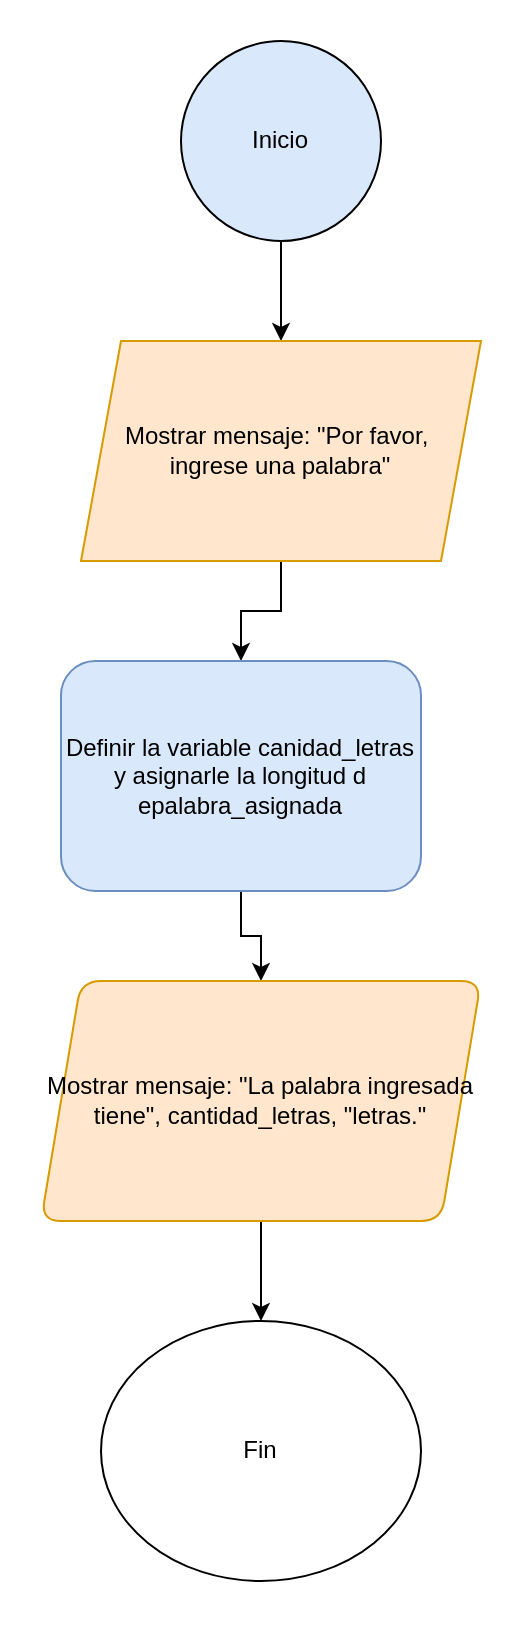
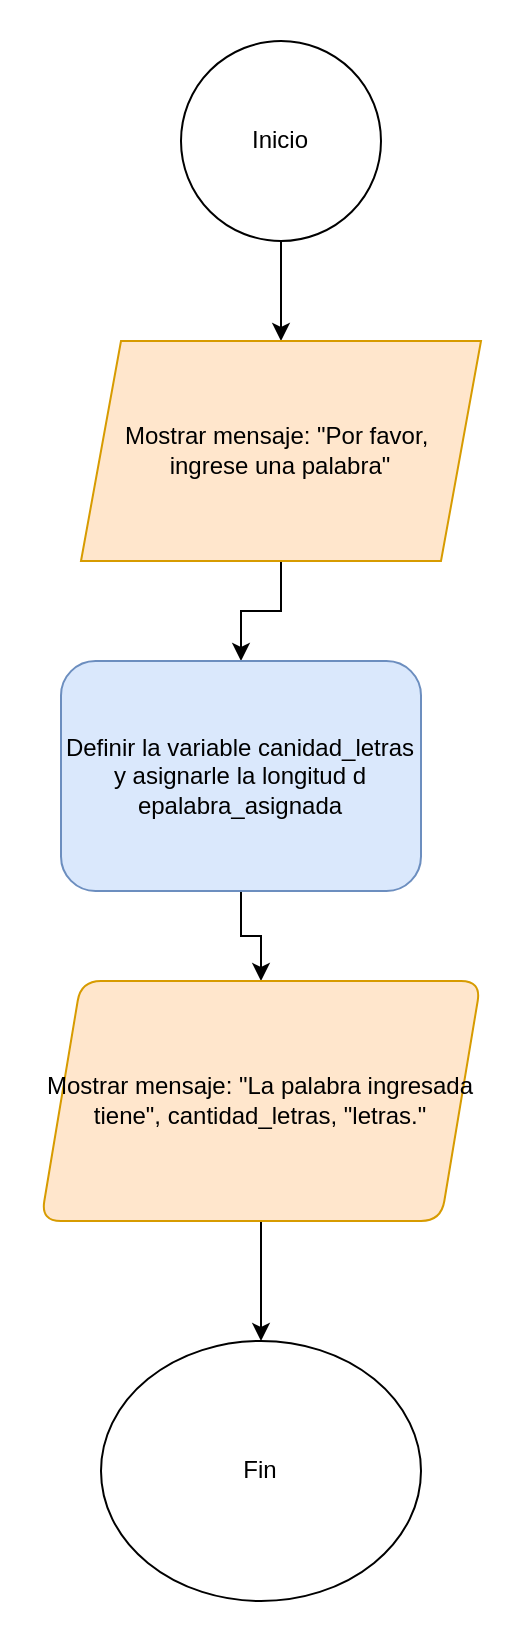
node "Inicio": fillcolor #dae8fc -> #ffffff
node "Fin": moved (261, 1451) -> (261, 1471)
